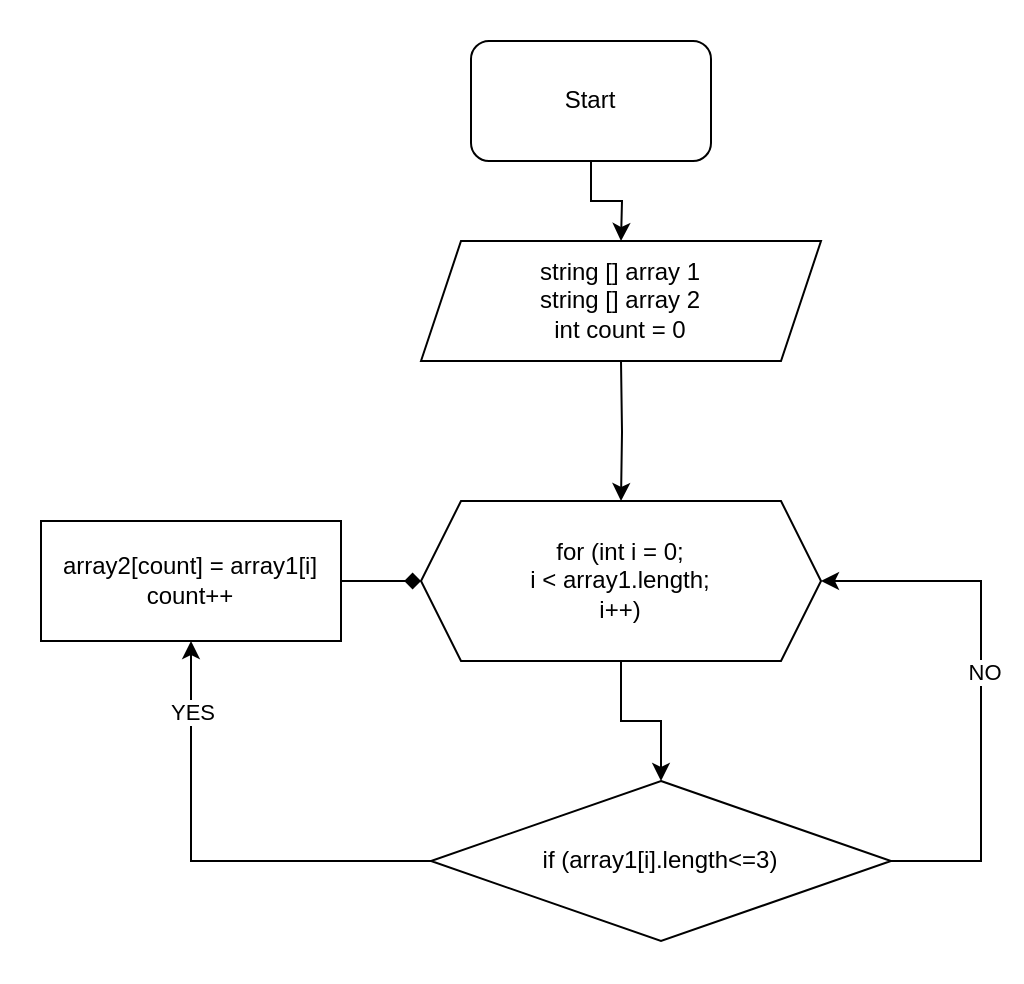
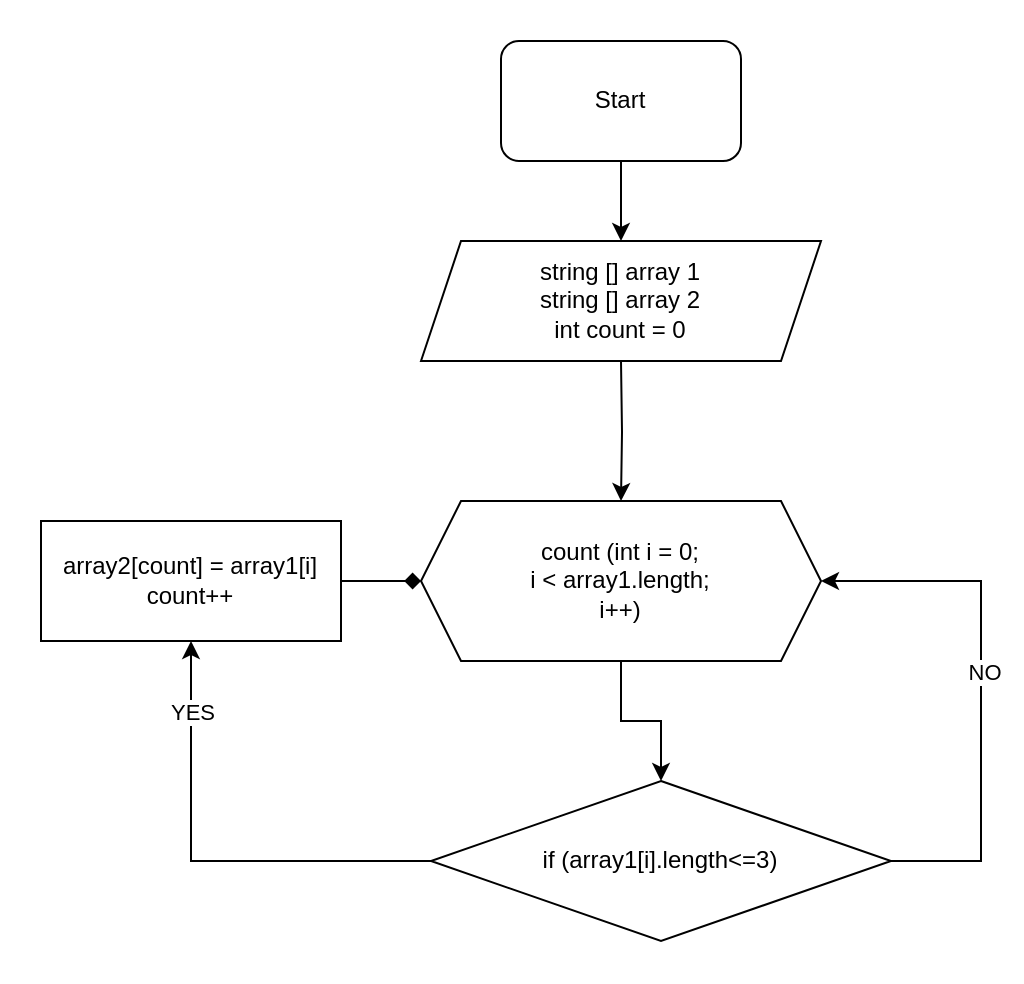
node "Start": moved (591, 101) -> (621, 101)
node "for (int i = 0; i < array1.length; i++)": label "for (int i = 0; i < array1.length; i++)" -> "count (int i = 0; i < array1.length; i++)"
